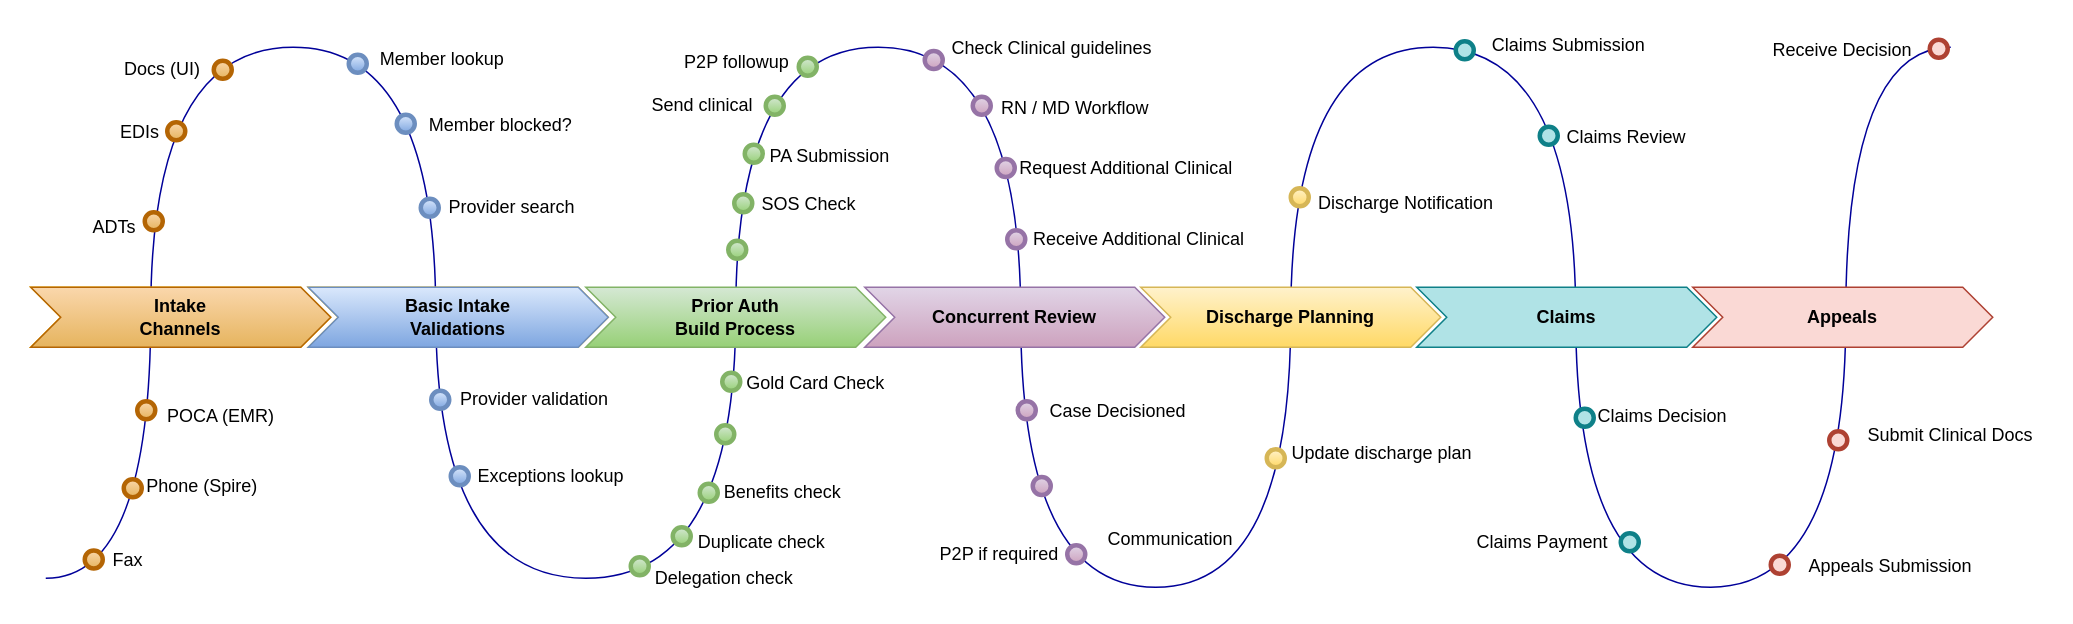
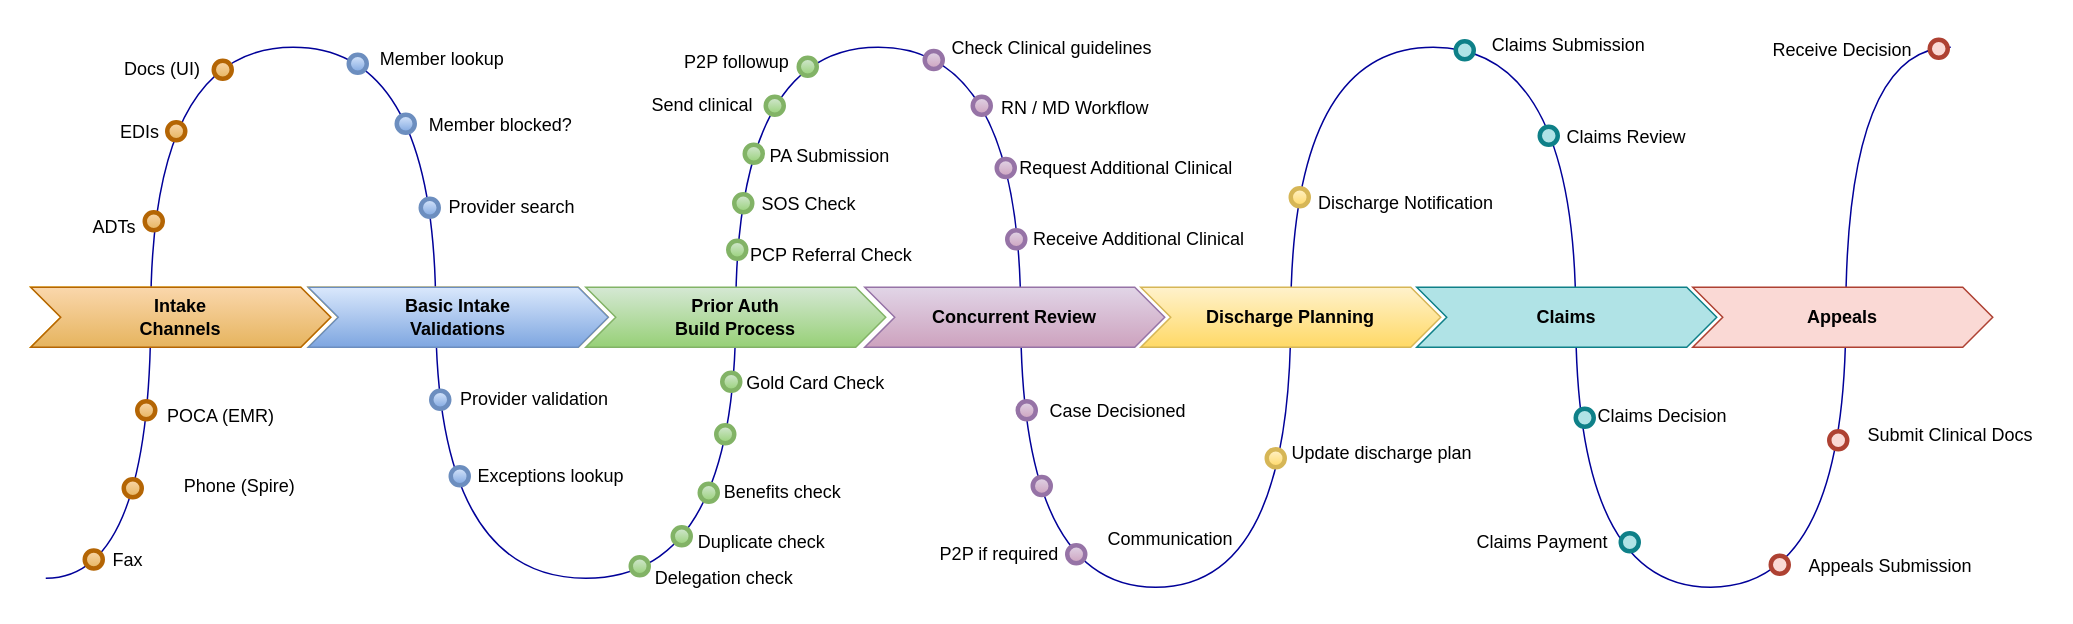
node "PCP Referral Check": added
node "Phone (Spire)": moved (203, 486) -> (240, 486)
